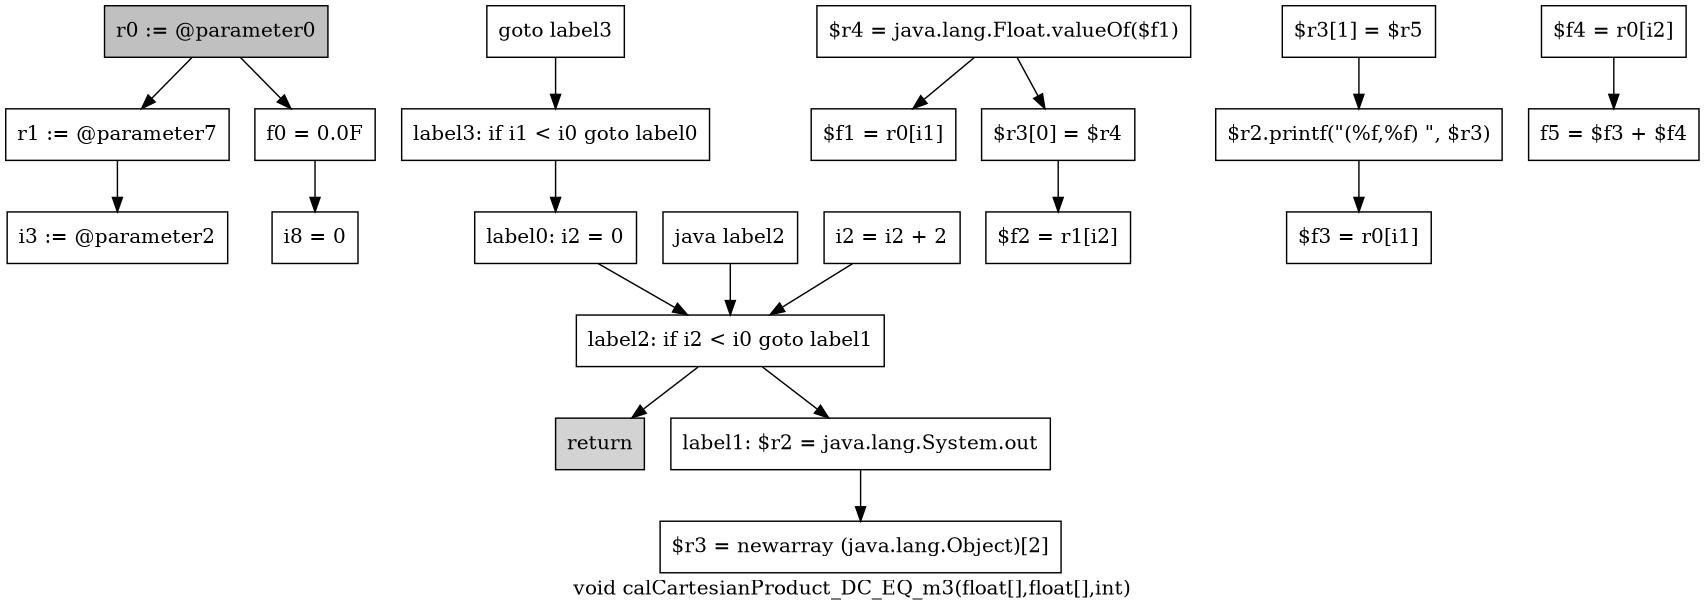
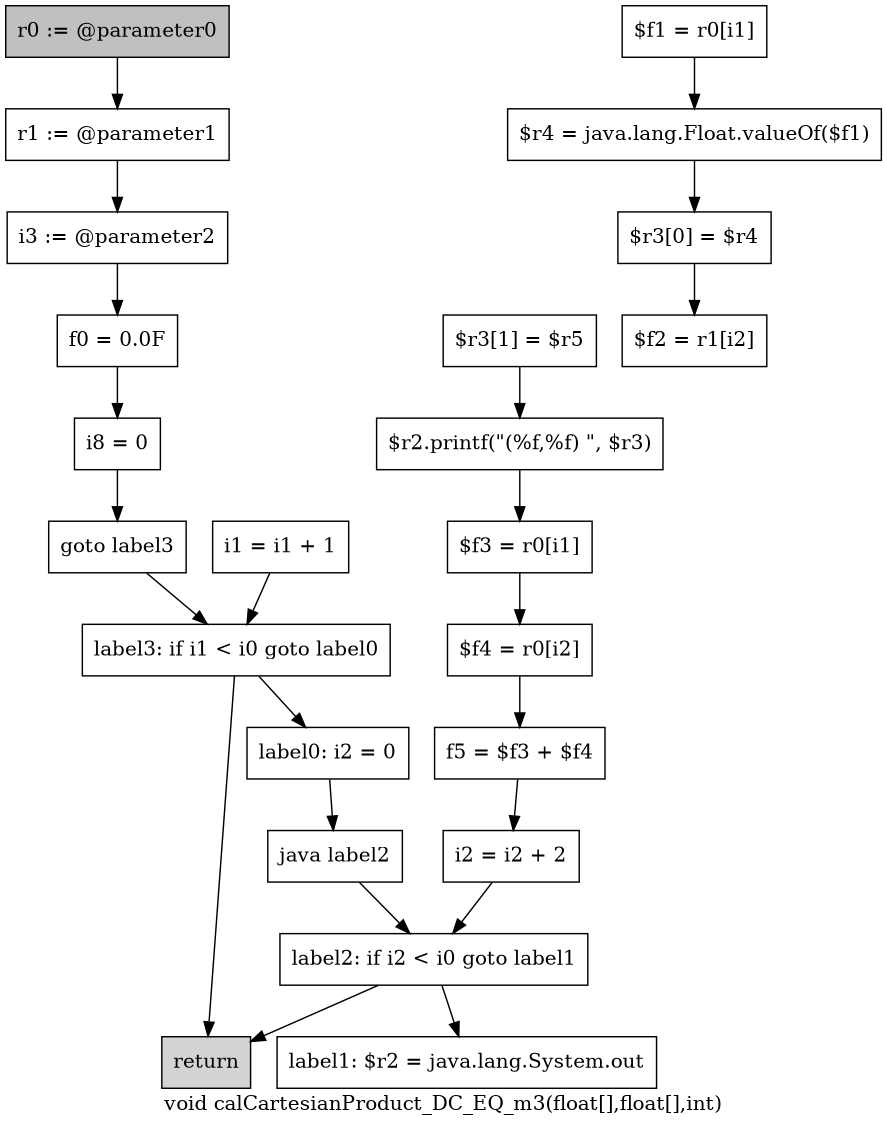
edge "r0 := @parameter0" -> "f0 = 0.0F": now "i3 := @parameter2" -> "f0 = 0.0F"
edge "$r4 = java.lang.Float.valueOf($f1)" -> "$f1 = r0[i1]": reversed
node "r1 := @parameter7": label "r1 := @parameter7" -> "r1 := @parameter1"
edge "label0: i2 = 0" -> "label2: if i2 < i0 goto label1": now "label0: i2 = 0" -> "java label2"
edge "i8 = 0" -> "goto label3": added
node "i1 = i1 + 1": added
node "$r3 = newarray (java.lang.Object)[2]": removed
edge "$f3 = r0[i1]" -> "$f4 = r0[i2]": added
edge "f5 = $f3 + $f4" -> "i2 = i2 + 2": added
edge "label3: if i1 < i0 goto label0" -> "return": added
